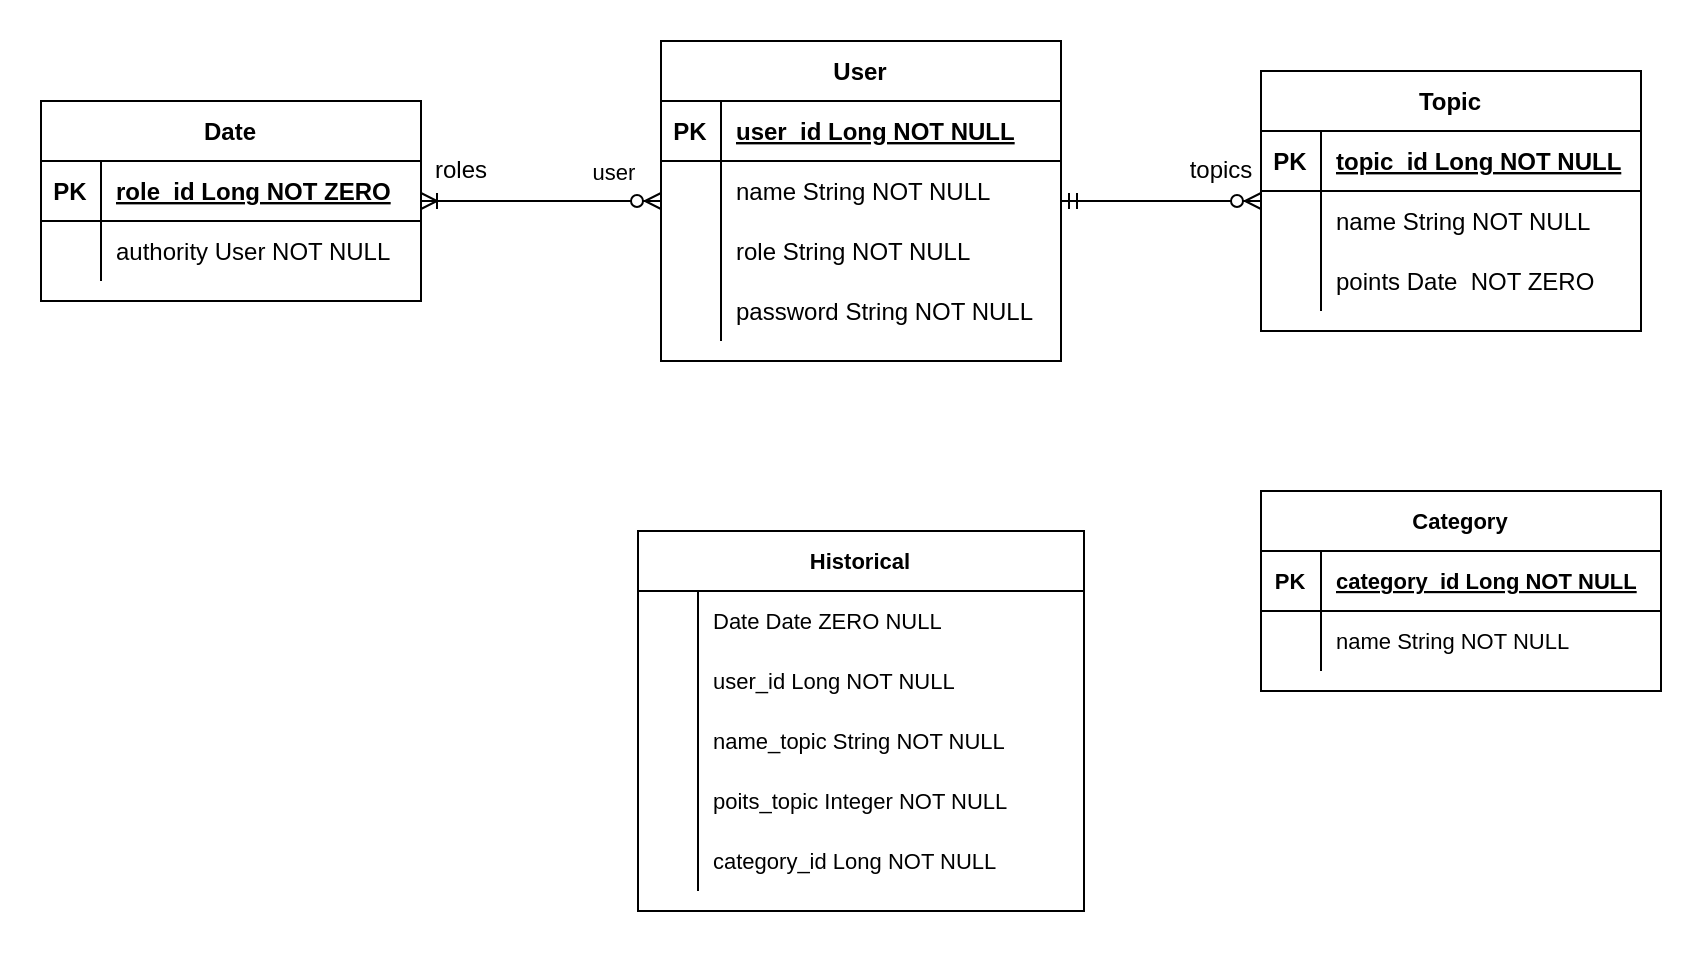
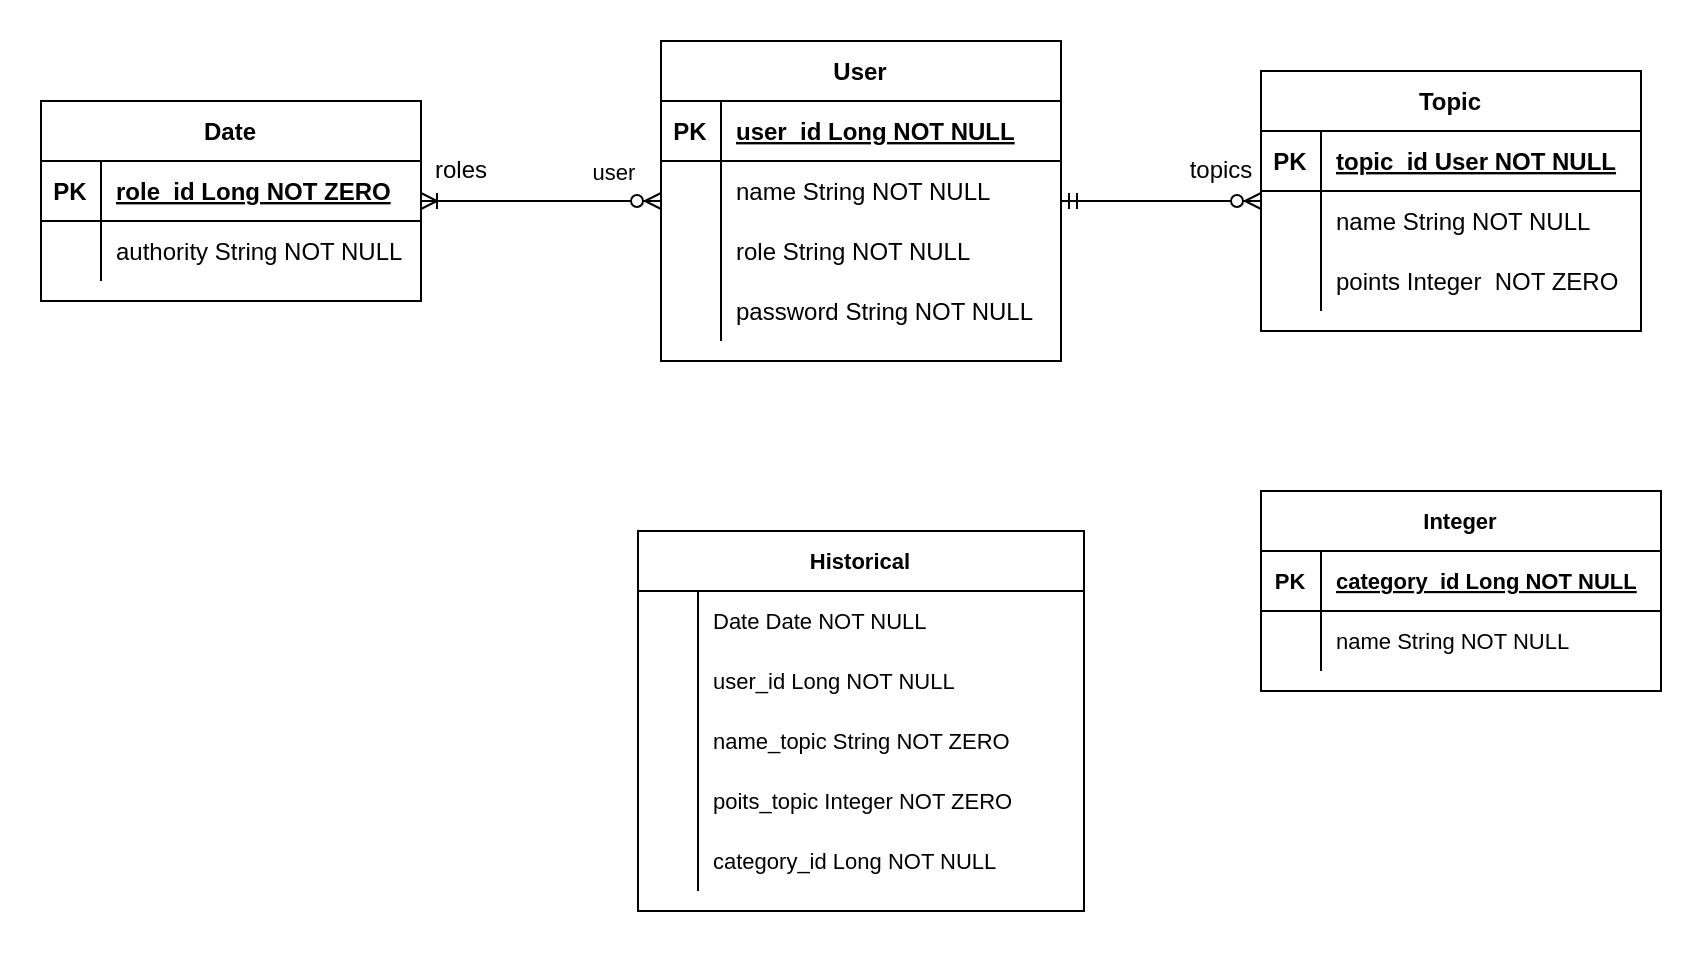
node "topic_id Long NOT NULL": label "topic_id Long NOT NULL" -> "topic_id User NOT NULL"
node "authority User NOT NULL": label "authority User NOT NULL" -> "authority String NOT NULL"
node "points Date NOT ZERO": label "points Date NOT ZERO" -> "points Integer NOT ZERO"
node "Category": label "Category" -> "Integer"
node "Date Date ZERO NULL": label "Date Date ZERO NULL" -> "Date Date NOT NULL"
node "name_topic String NOT NULL": label "name_topic String NOT NULL" -> "name_topic String NOT ZERO"
node "poits_topic Integer NOT NULL": label "poits_topic Integer NOT NULL" -> "poits_topic Integer NOT ZERO"
